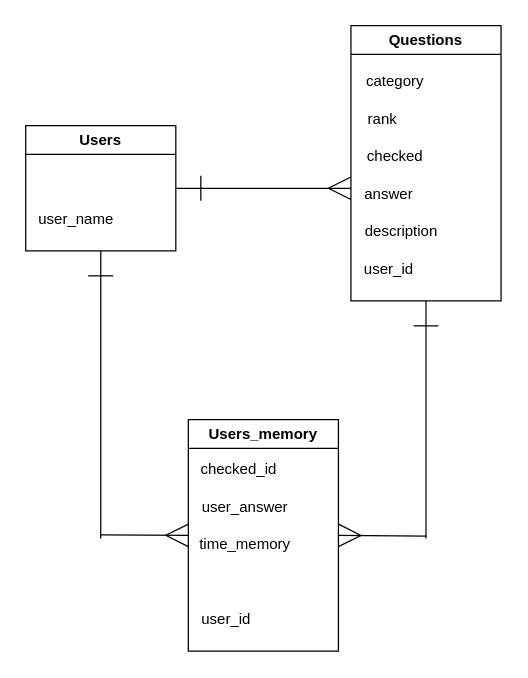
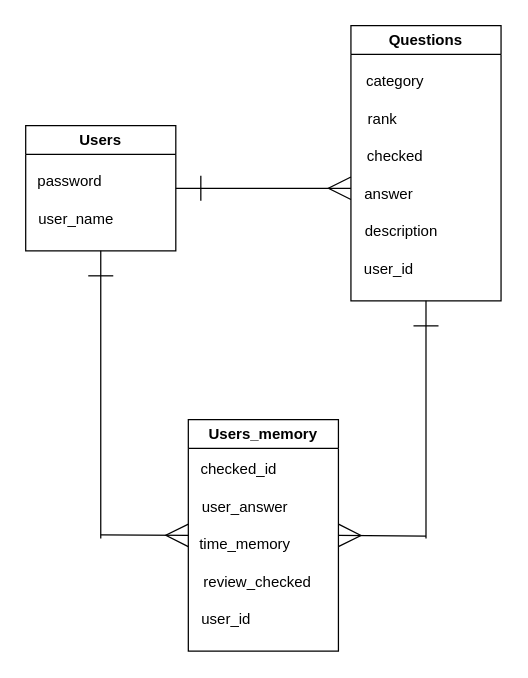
node "password": added
node "review_checked": added
